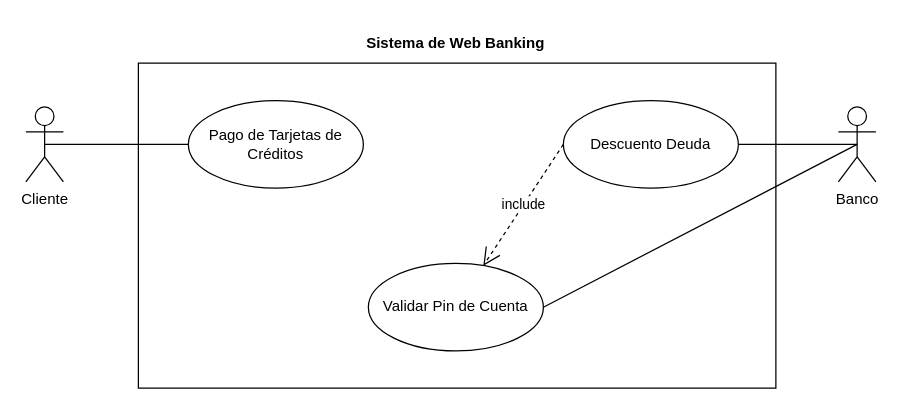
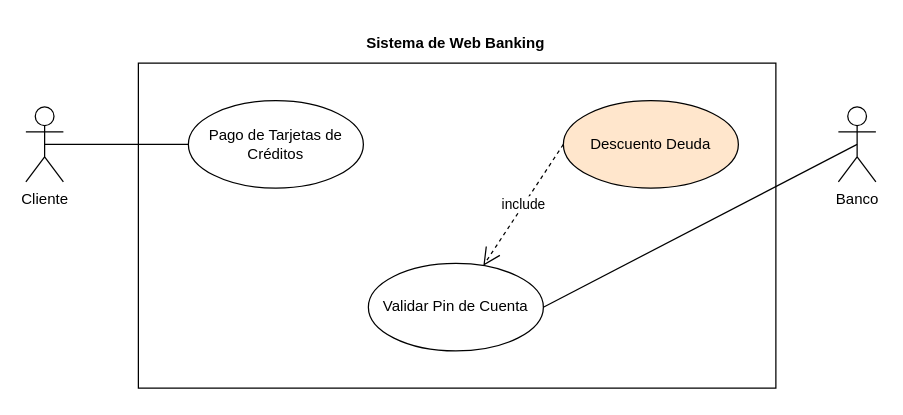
node "Descuento Deuda": fillcolor #ffffff -> #ffe6cc
edge "Descuento Deuda" -- "Banco": removed
